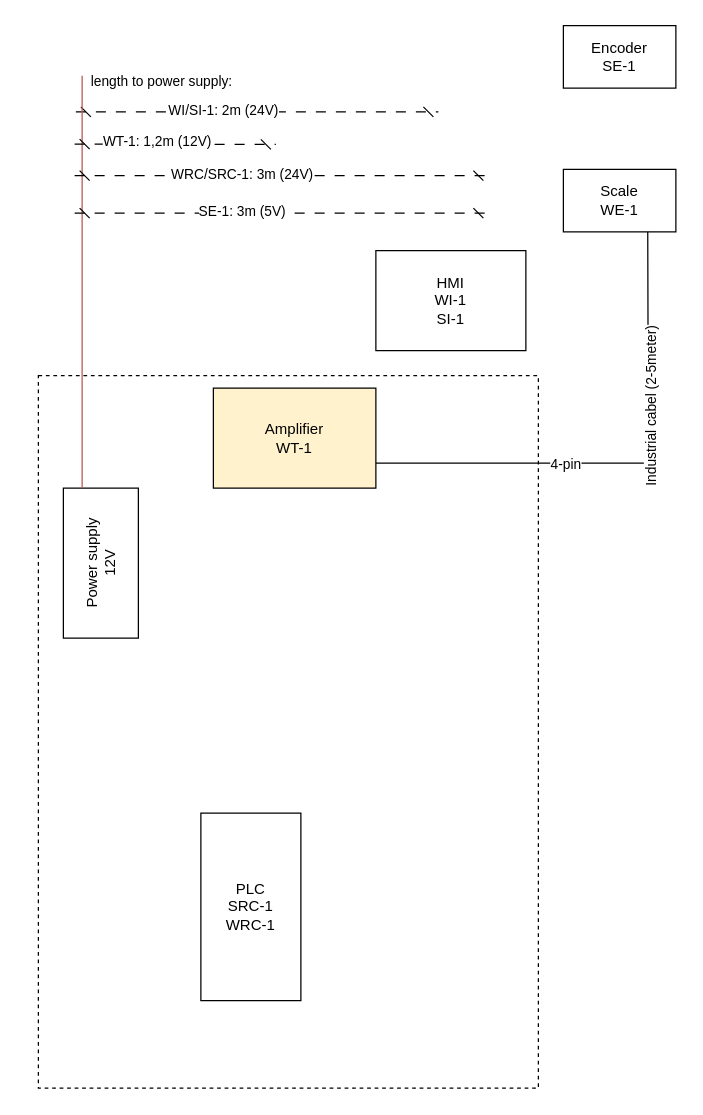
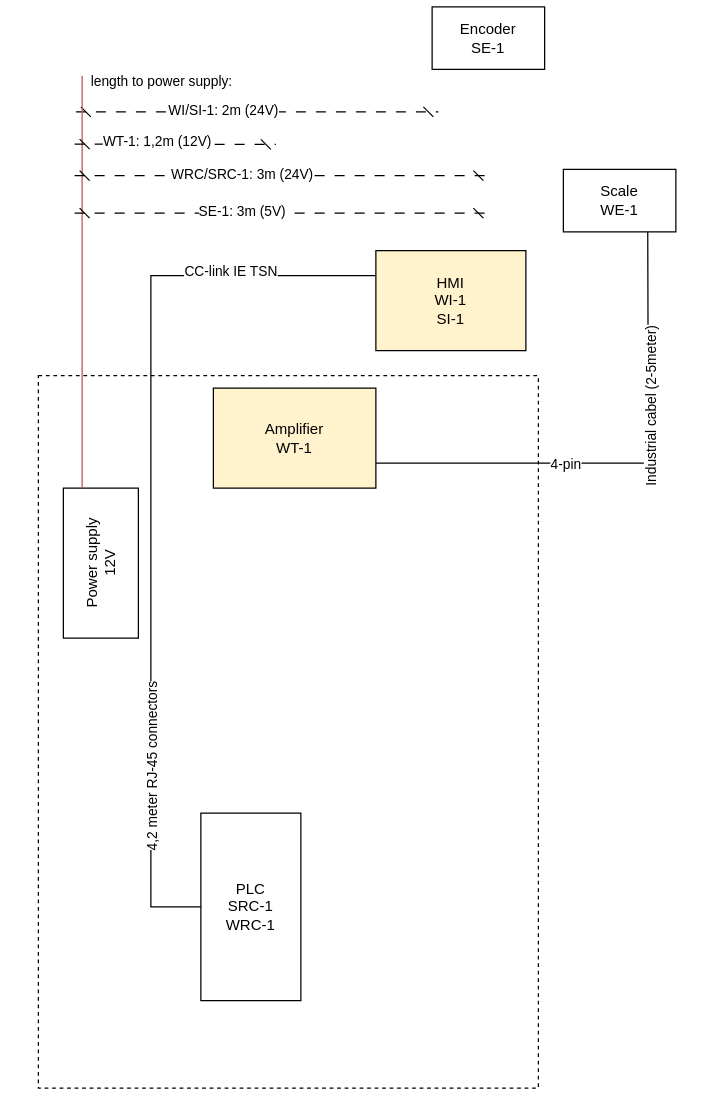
node "Encoder SE-1": moved (619, 57) -> (488, 38)
node "HMI WI-1 SI-1": fillcolor #ffffff -> #fff2cc
edge "HMI WI-1 SI-1" -- "PLC SRC-1 WRC-1": added, labels "CC-link IE TSN", "4,2 meter RJ-45 connectors"
